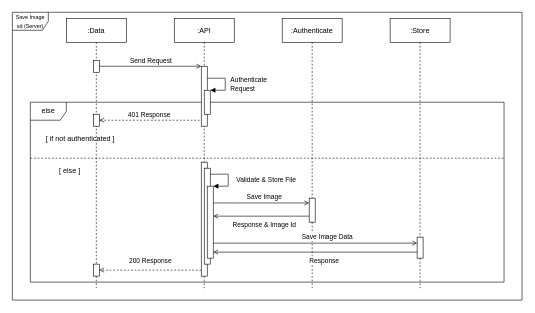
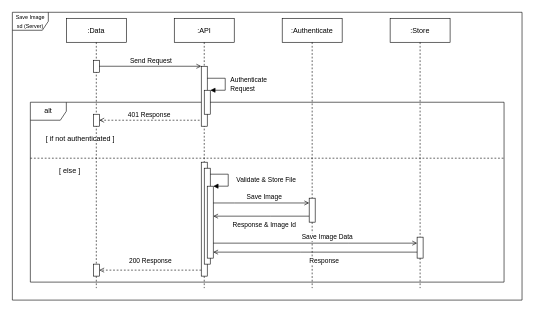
node "else": label "else" -> "alt"
